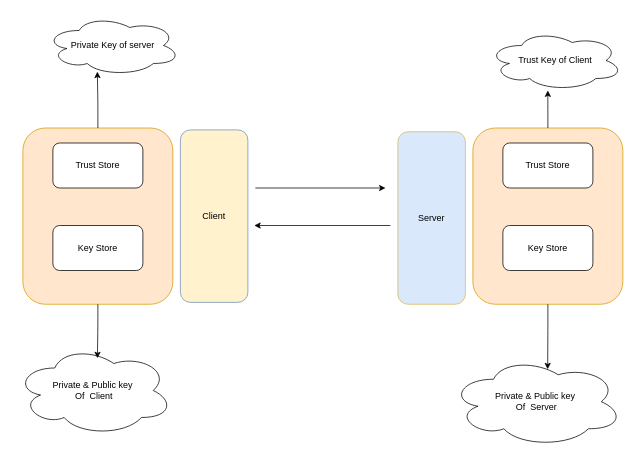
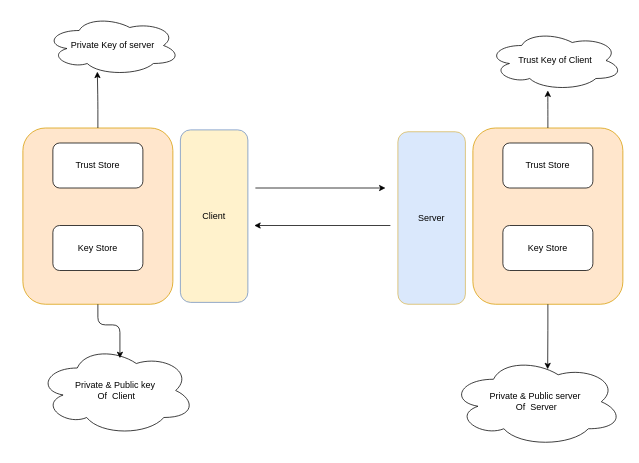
node "Private & Public key Of Client": moved (94, 390) -> (117, 390)
node "Private & Public key Of Server": label "Private & Public key Of Server" -> "Private & Public server Of Server"
